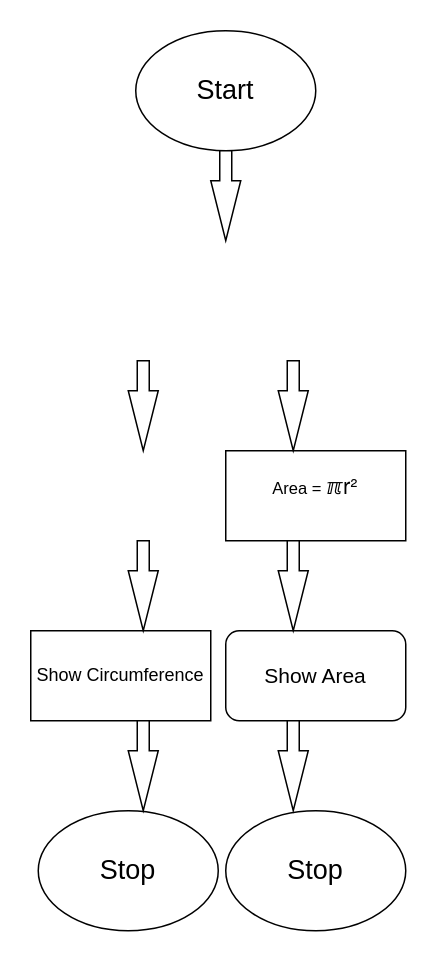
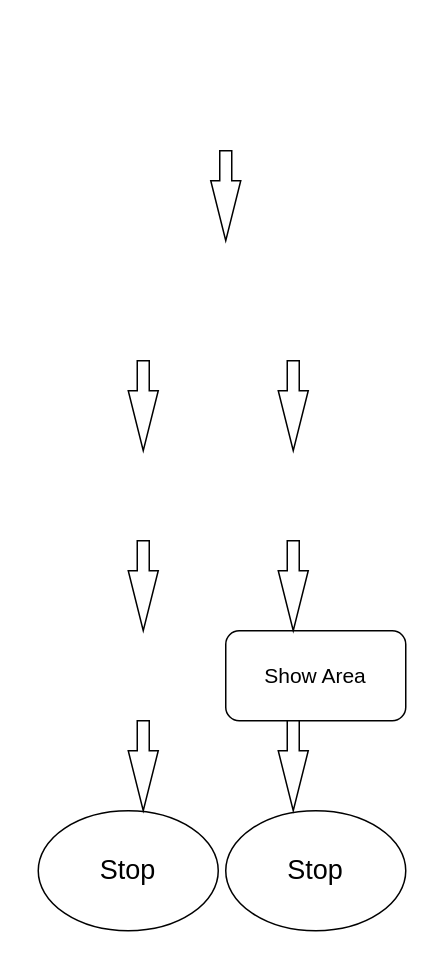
node "Start": removed
node "Area = ℼr²": removed
node "Show Circumference": removed
